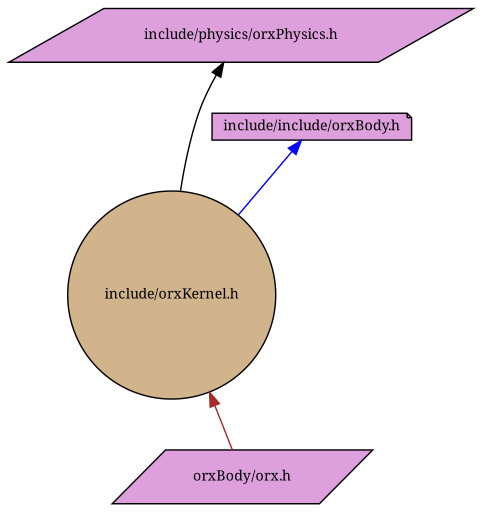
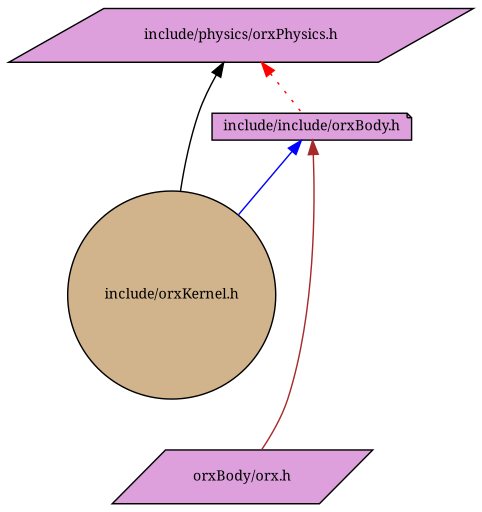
edge "include/include/orxBody.h" -> "include/physics/orxPhysics.h": added
edge "orxBody/orx.h" -> "include/orxKernel.h": now "orxBody/orx.h" -> "include/include/orxBody.h"
